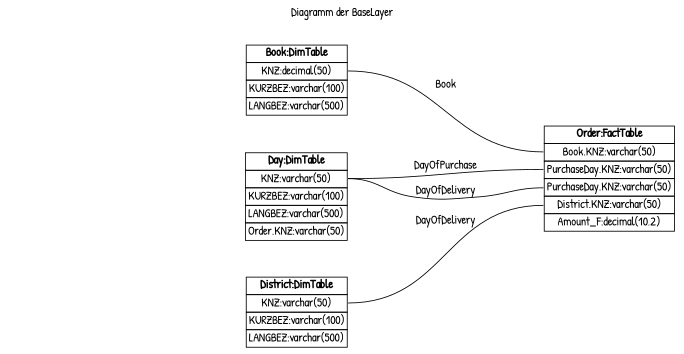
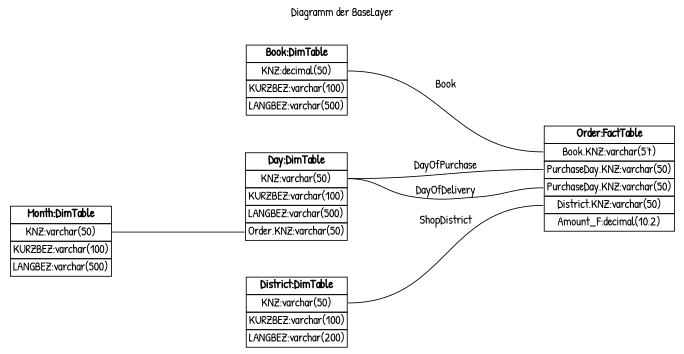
node "Order:FactTable": text "Book.KNZ:varchar(50)" -> "Book.KNZ:varchar(57)"
edge "Order:FactTable" -- "District:DimTable": label "DayOfDelivery" -> "ShopDistrict"
node "Month:DimTable": added
node "District:DimTable": text "LANGBEZ:varchar(500)" -> "LANGBEZ:varchar(200)"
